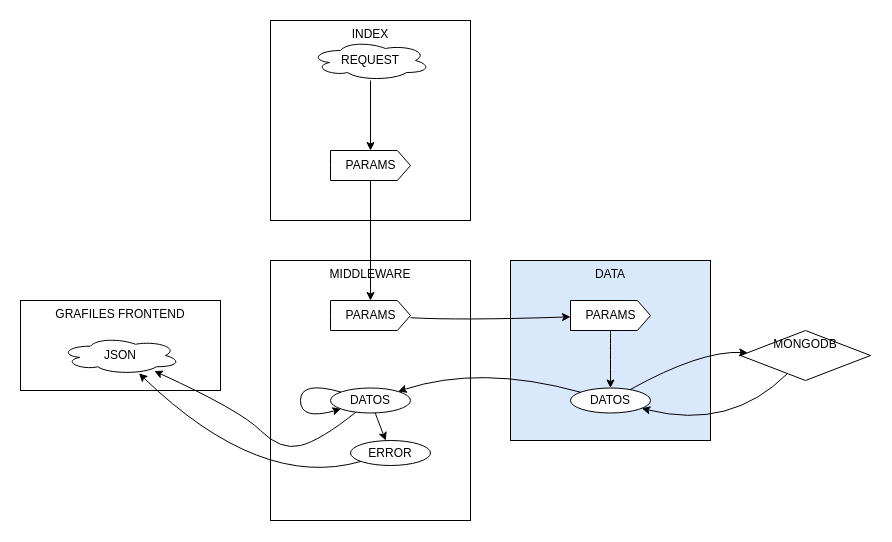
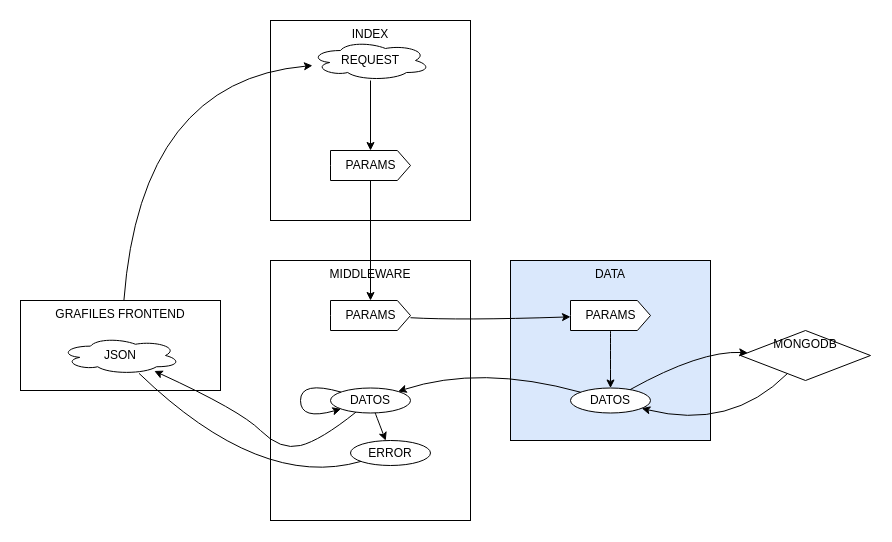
edge "GRAFILES FRONTEND" -> "REQUEST": added
edge "ERROR" -> "JSON": arrowhead classic -> none
